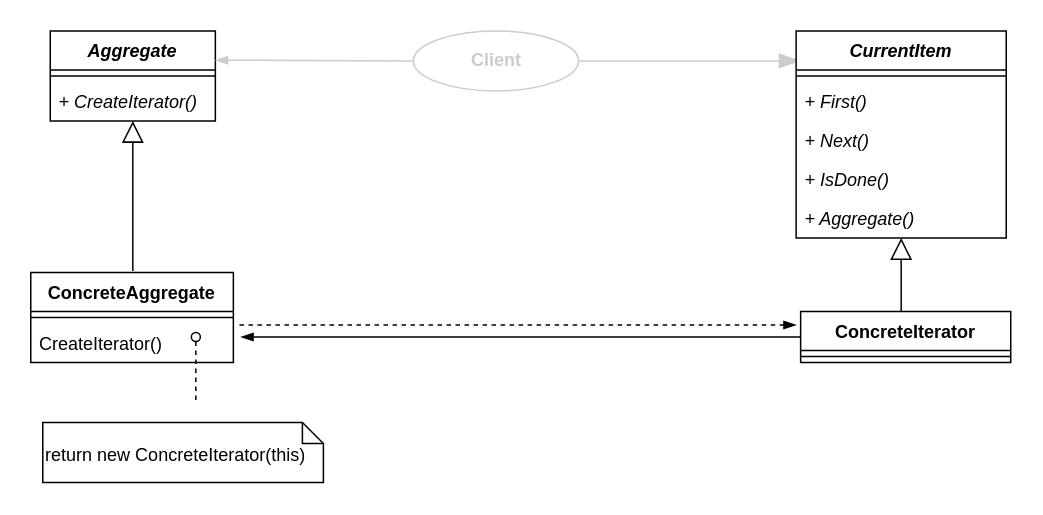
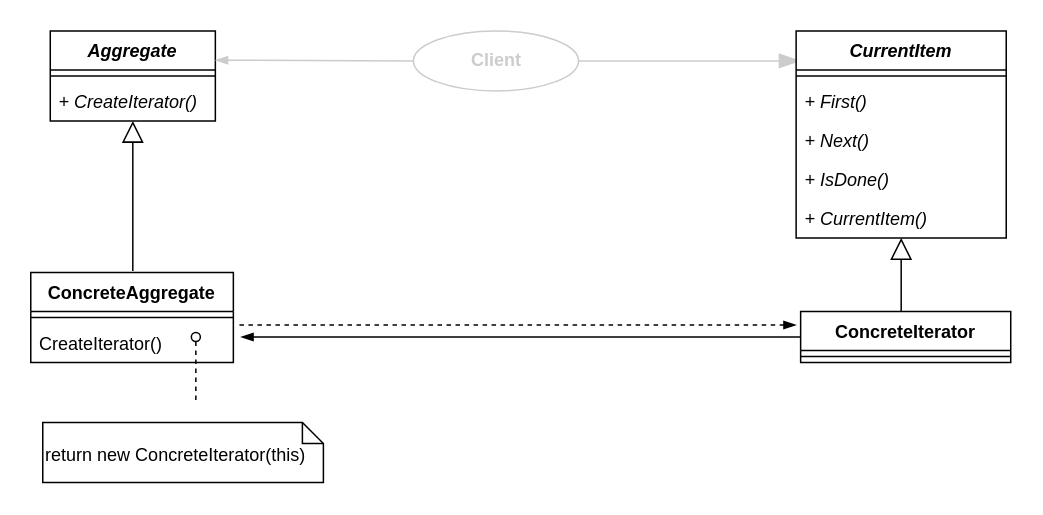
node "+ Aggregate()": label "+ Aggregate()" -> "+ CurrentItem()"
